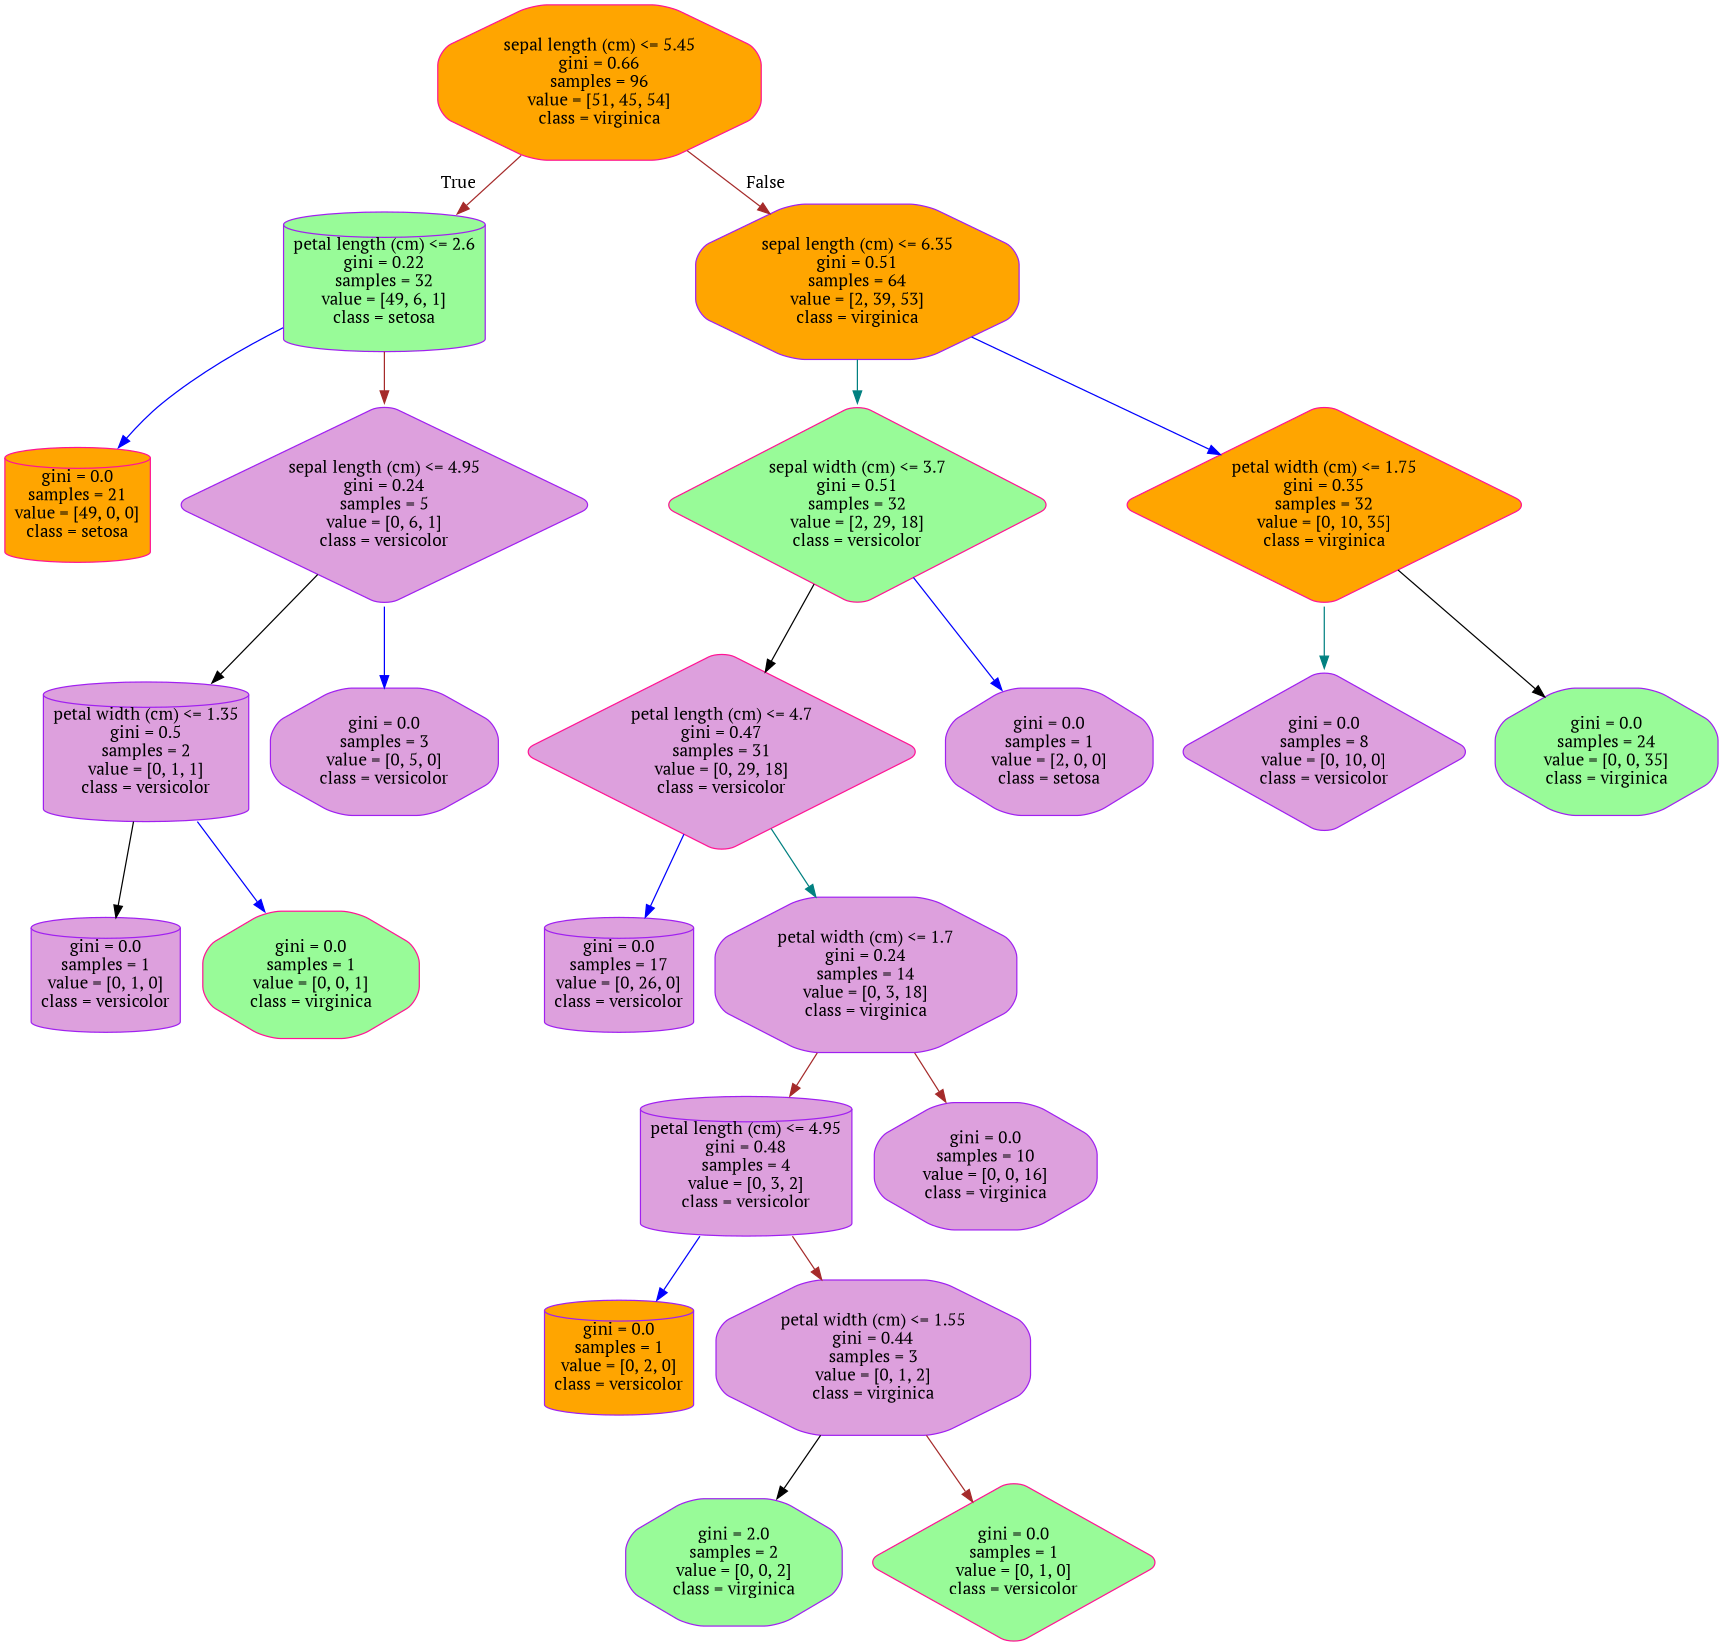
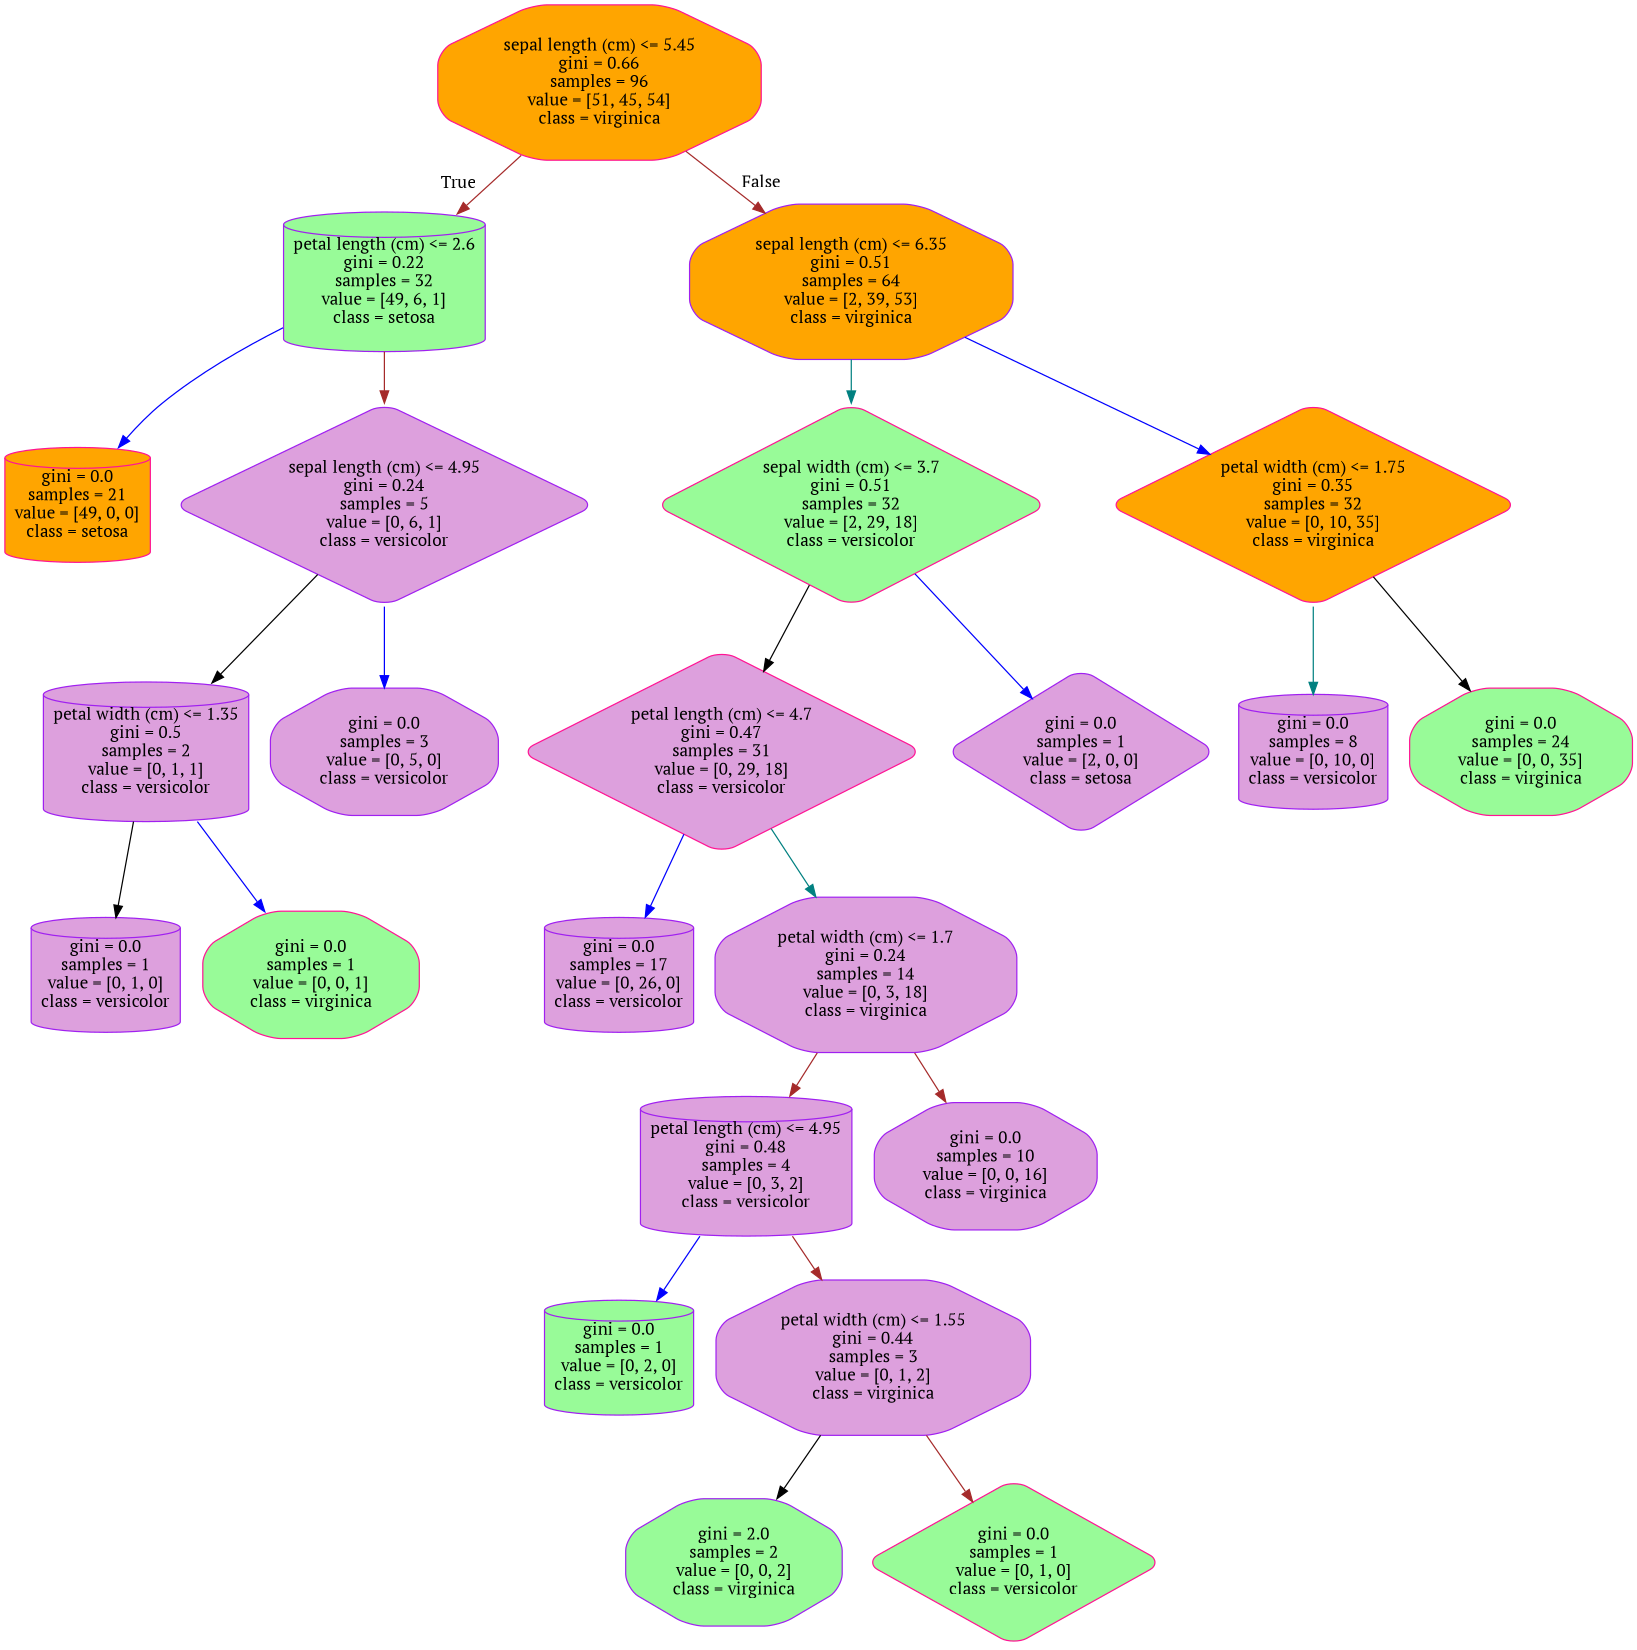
node "gini = 0.0 samples = 1 value = [2, 0, 0] class = setosa": shape octagon -> diamond
node "gini = 0.0 samples = 8 value = [0, 10, 0] class = versicolor": shape diamond -> cylinder
node "gini = 0.0 samples = 24 value = [0, 0, 35] class = virginica": color purple -> deeppink
node "gini = 0.0 samples = 1 value = [0, 2, 0] class = versicolor": fillcolor orange -> palegreen
